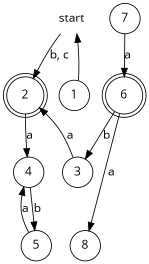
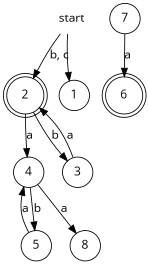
edge "1" -> "start": reversed
edge "6" -> "3": now "2" -> "3"
edge "6" -> "8": now "4" -> "8"
